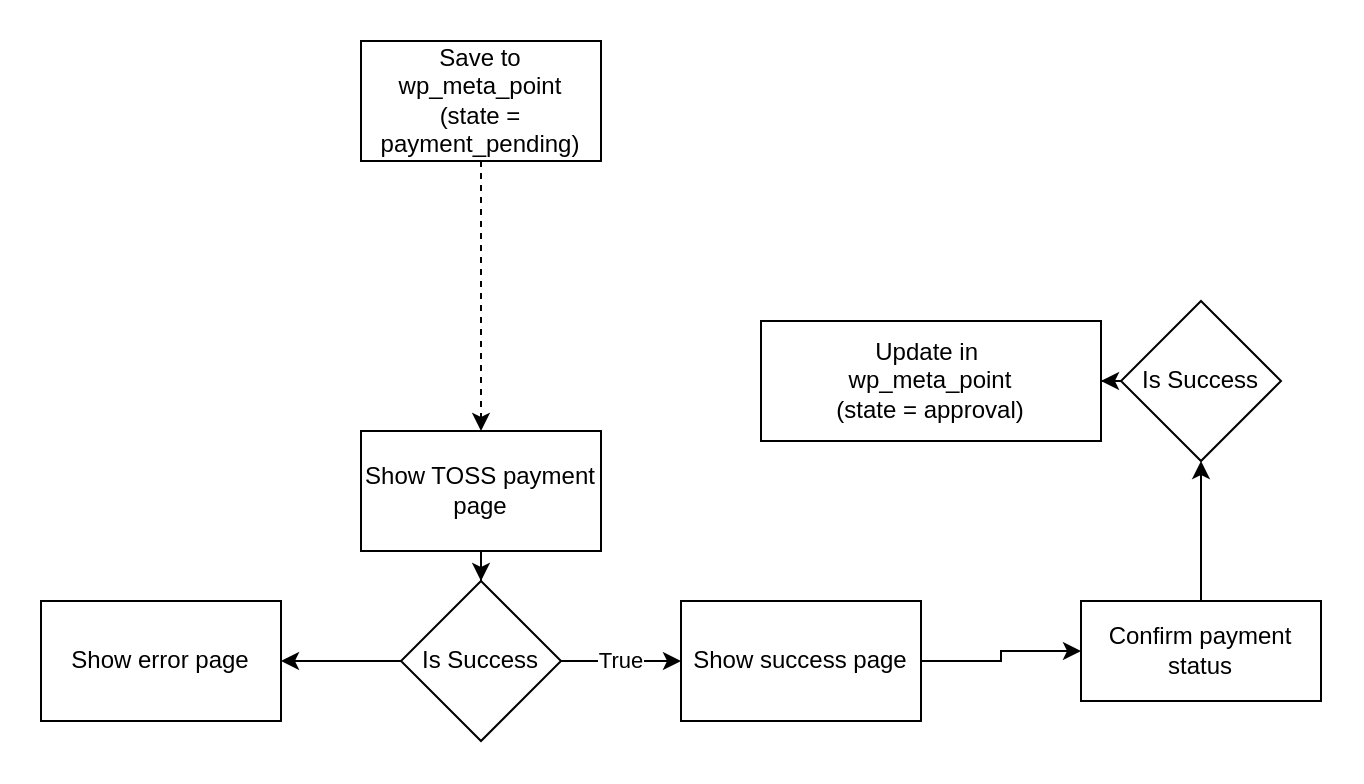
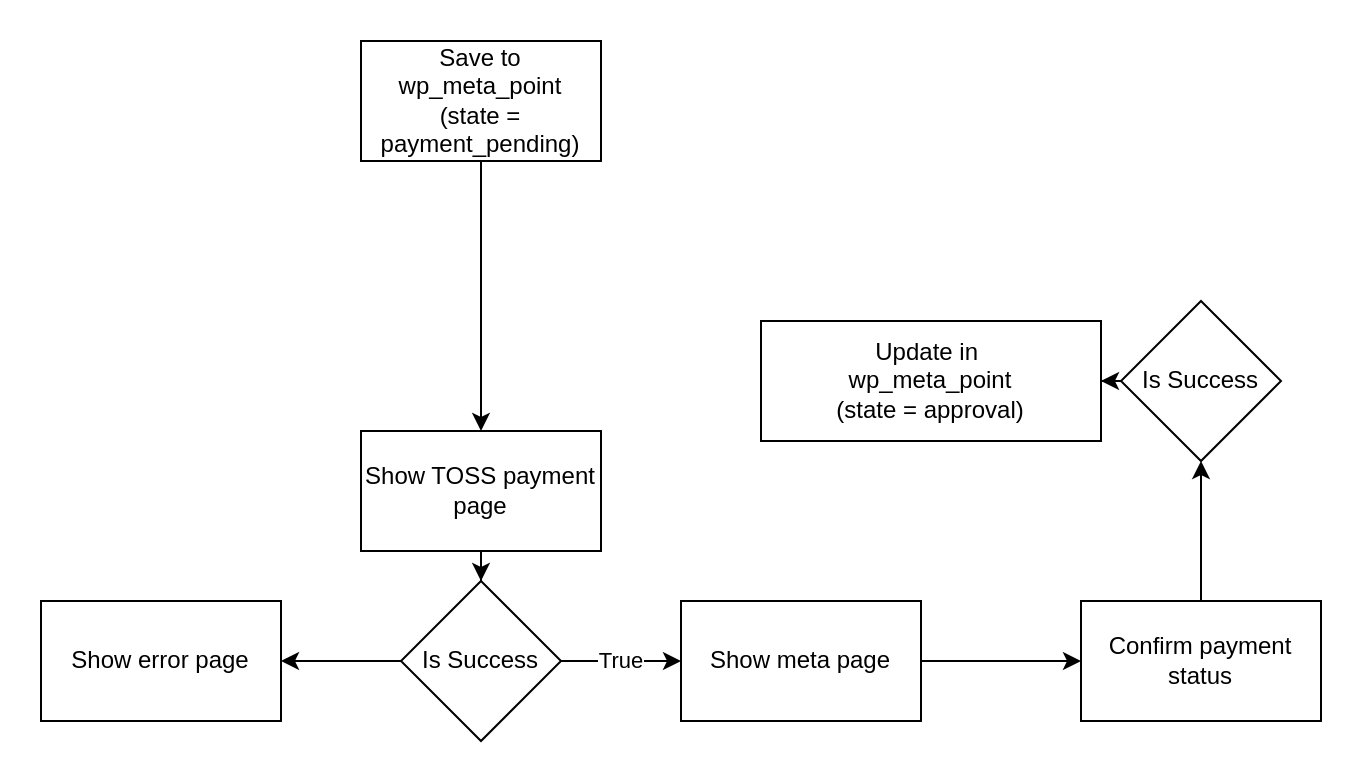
edge "Save to wp_meta_point (state = payment_pending)" -> "Show TOSS payment page": style dashed -> solid
node "Confirm payment status": size 240x100 -> 240x120
node "Show success page": label "Show success page" -> "Show meta page"
